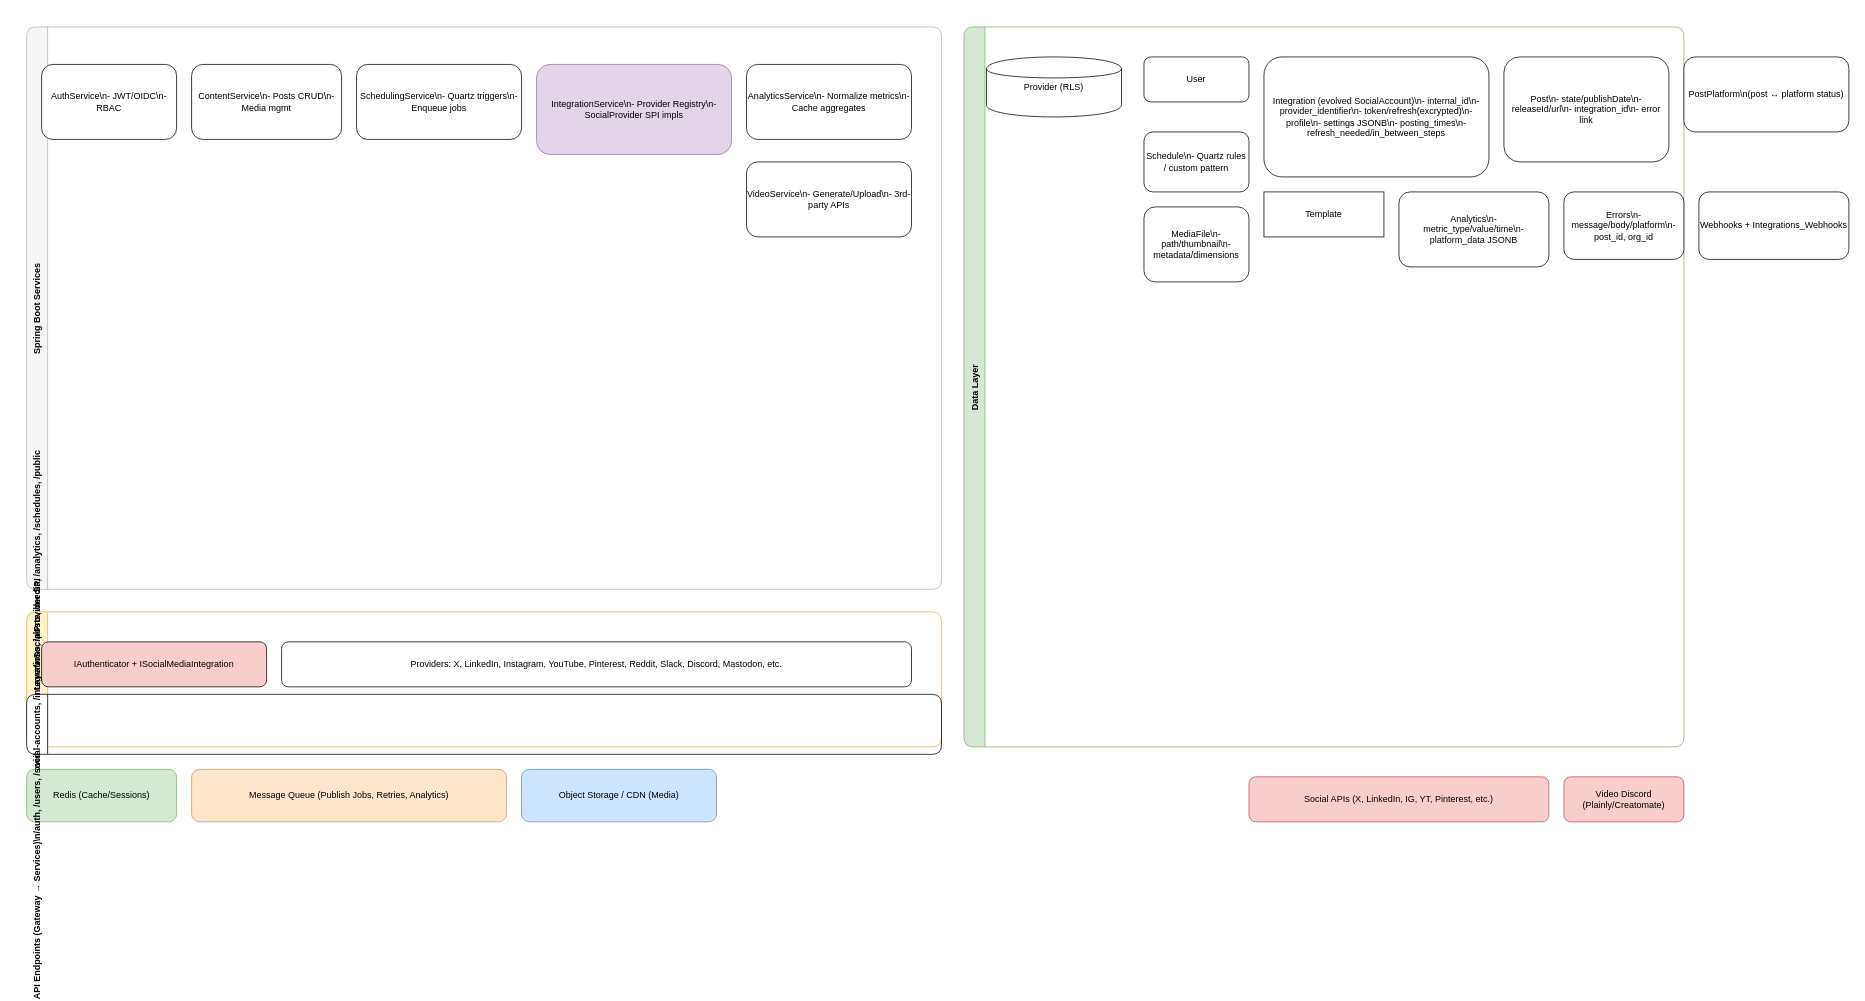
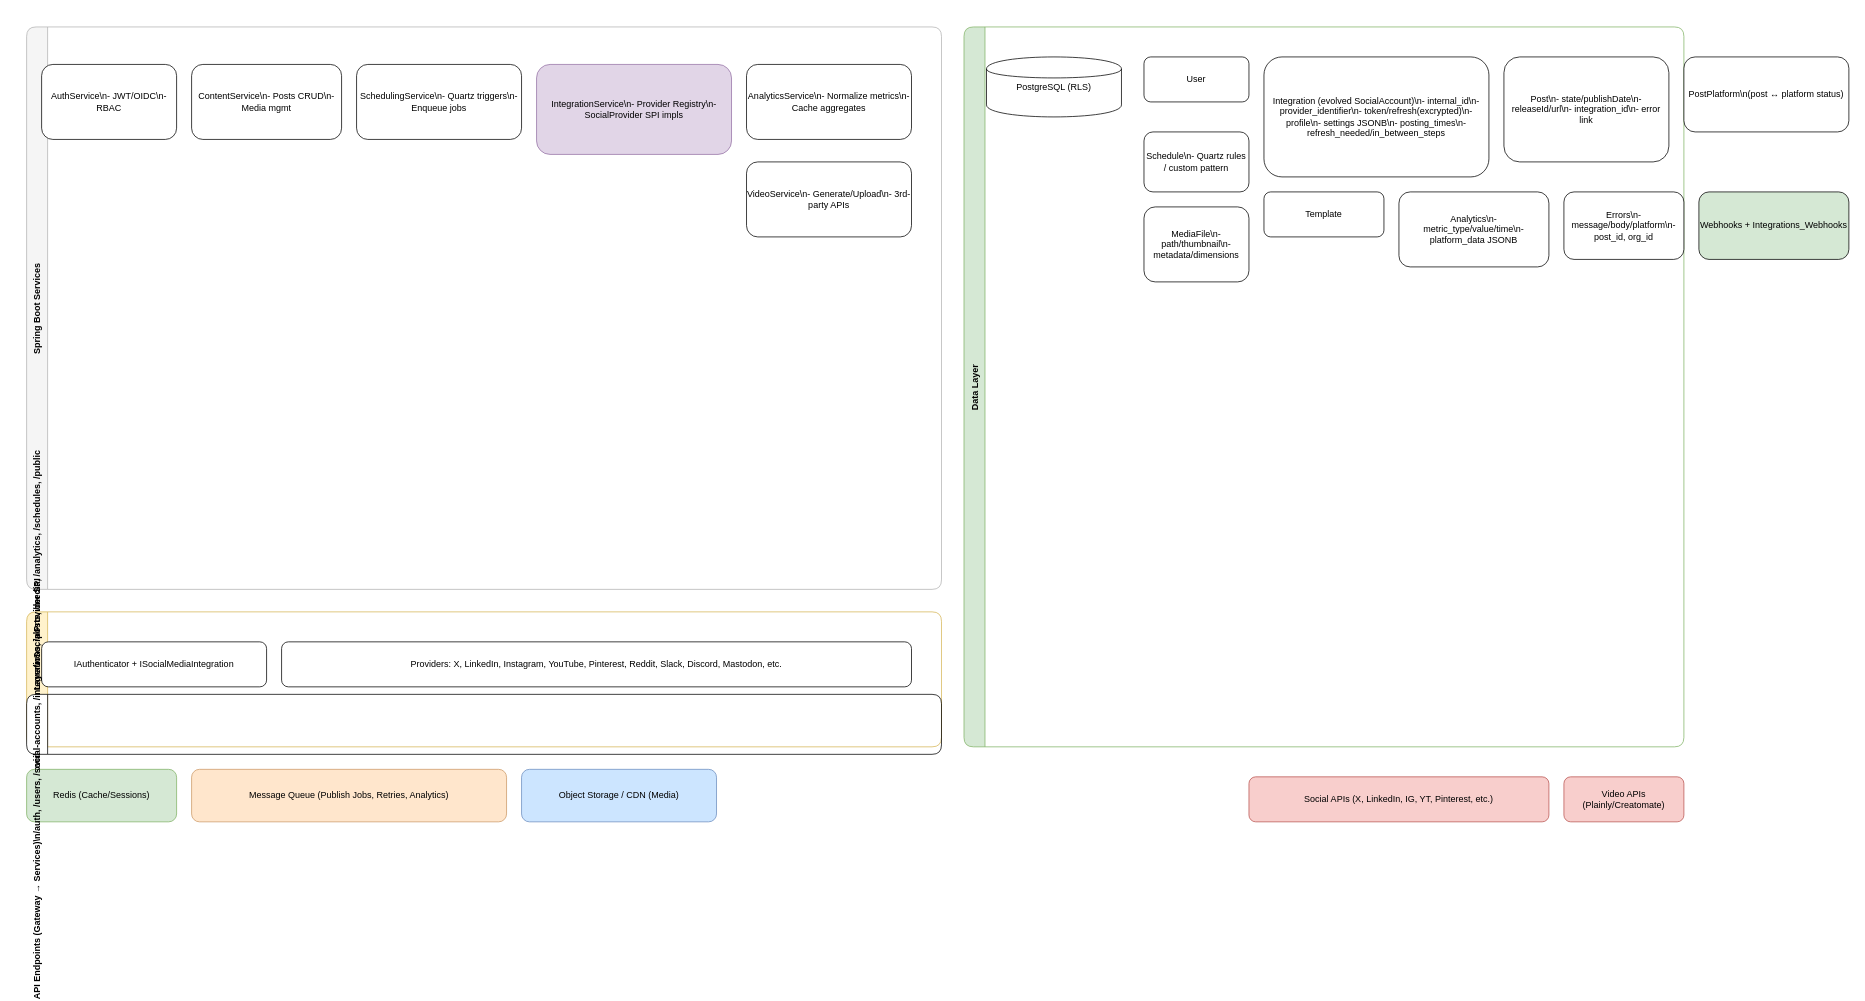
node "Provider (RLS)": label "Provider (RLS)" -> "PostgreSQL (RLS)"
node "Template": shape rectangle -> rounded rectangle
node "Webhooks + Integrations_Webhooks": fillcolor #ffffff -> #d5e8d4
node "IAuthenticator + ISocialMediaIntegration": fillcolor #f8cecc -> #ffffff
node "Video Discord (Plainly/Creatomate)": label "Video Discord (Plainly/Creatomate)" -> "Video APIs (Plainly/Creatomate)"
